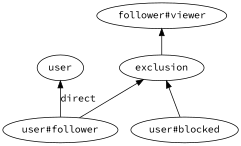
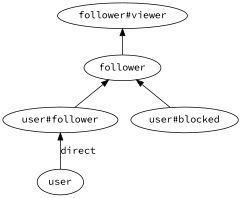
node "exclusion": label "exclusion" -> "follower"
edge "user#follower" -> "user": reversed
